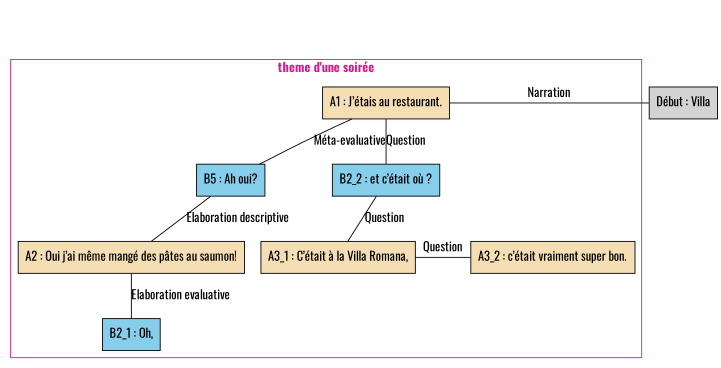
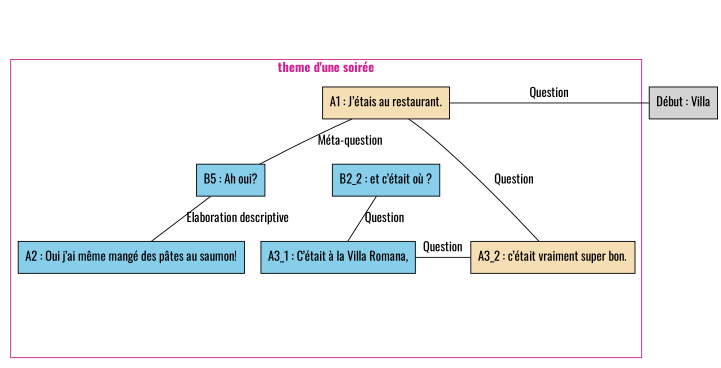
edge "A1 : J’étais au restaurant." -- "Début : Villa": label "Narration" -> "Question"
edge "A1 : J’étais au restaurant." -- "B5 : Ah oui?": label "Méta-evaluative" -> "Méta-question"
edge "A1 : J’étais au restaurant." -- "B2_2 : et c’était où ?": now "A1 : J’étais au restaurant." -- "A3_2 : c’était vraiment super bon."
node "A2 : Oui j’ai même mangé des pâtes au saumon!": fillcolor wheat -> skyblue
node "A3_1 : C’était à la Villa Romana,": fillcolor wheat -> skyblue
node "B2_1 : Oh,": removed
